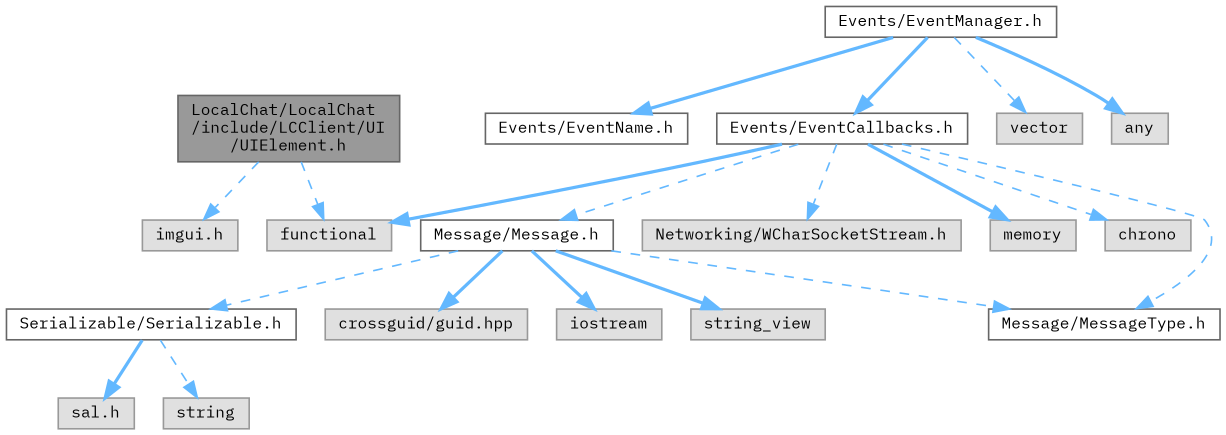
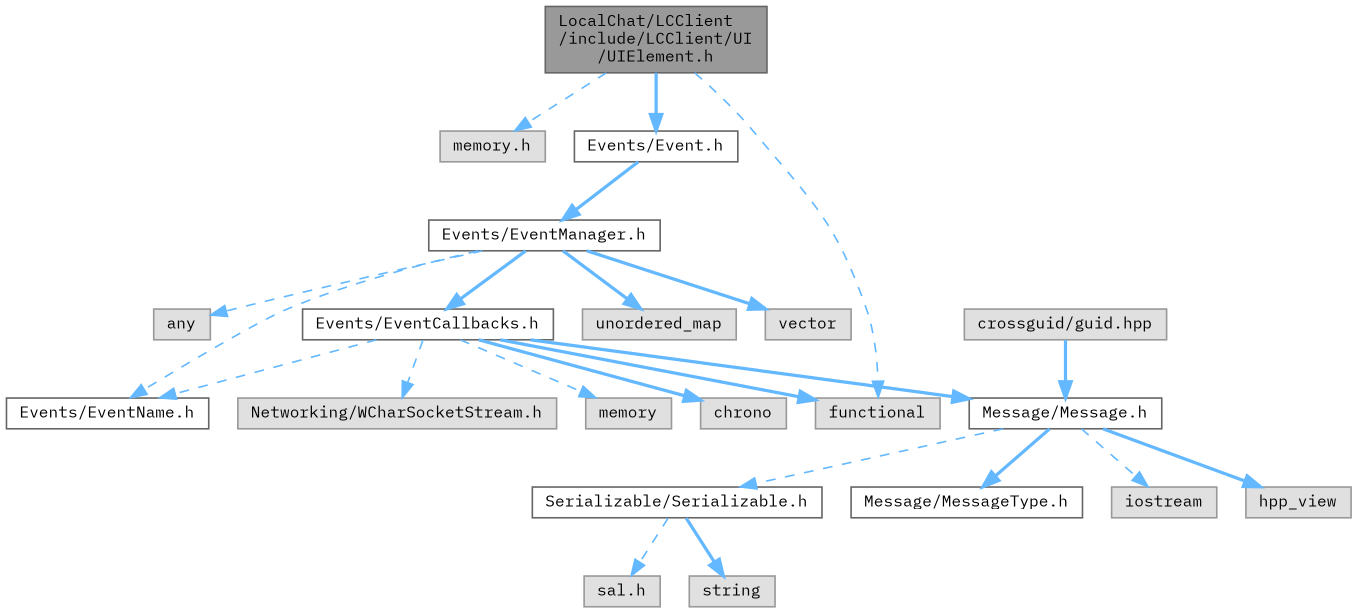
edge "Events/EventManager.h" -> "any": style bold -> dashed
edge "Events/EventManager.h" -> "vector": style dashed -> bold
edge "Events/EventManager.h" -> "Events/EventName.h": style bold -> dashed
node "LocalChat/LocalChat /include/LCClient/UI /UIElement.h": label "LocalChat/LocalChat /include/LCClient/UI /UIElement.h" -> "LocalChat/LCClient /include/LCClient/UI /UIElement.h"
node "Events/Event.h": added
edge "Events/EventCallbacks.h" -> "memory": style bold -> dashed
edge "Events/EventCallbacks.h" -> "chrono": style dashed -> bold
edge "Events/EventCallbacks.h" -> "Message/Message.h": style dashed -> bold
edge "Events/EventCallbacks.h" -> "Message/MessageType.h": now "Events/EventCallbacks.h" -> "Events/EventName.h"
node "imgui.h": label "imgui.h" -> "memory.h"
edge "Message/Message.h" -> "crossguid/guid.hpp": reversed
edge "Message/Message.h" -> "iostream": style bold -> dashed
edge "Message/Message.h" -> "Message/MessageType.h": style dashed -> bold
node "unordered_map": added
node "string_view": label "string_view" -> "hpp_view"
edge "Serializable/Serializable.h" -> "sal.h": style bold -> dashed
edge "Serializable/Serializable.h" -> "string": style dashed -> bold
